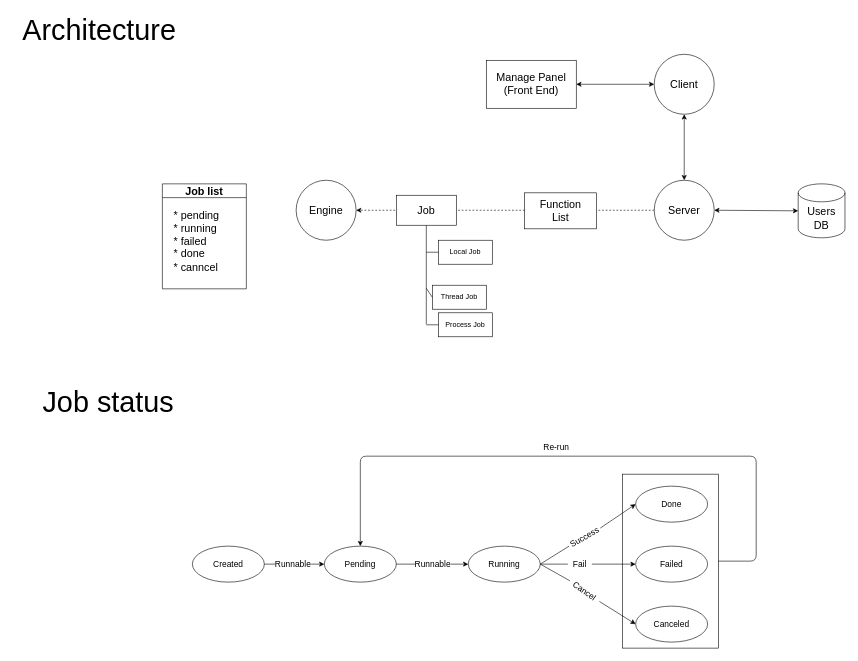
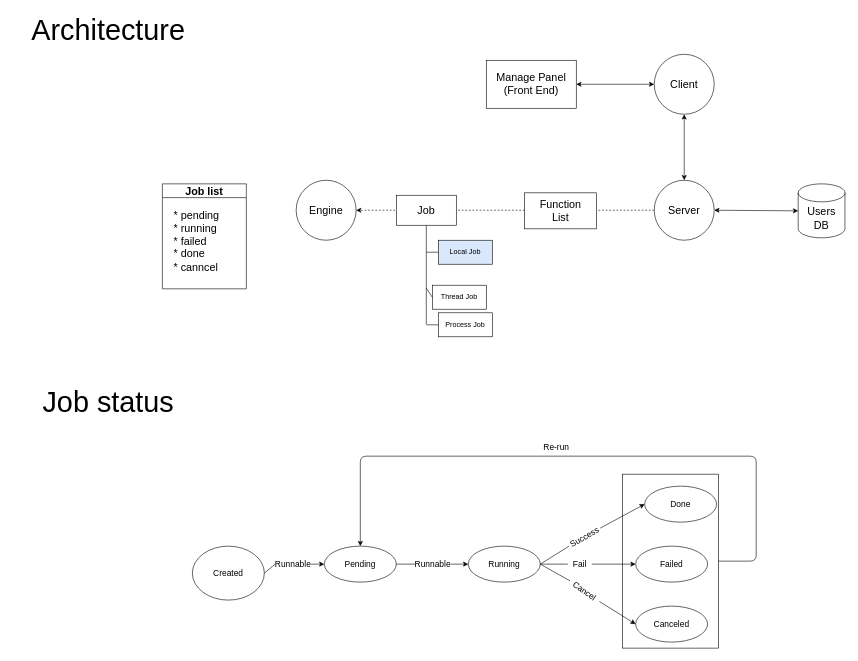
node "Architecture": moved (99, 30) -> (108, 30)
node "Local Job": fillcolor #ffffff -> #dae8fc
node "Done": moved (672, 504) -> (681, 504)
node "Created": size 72x36 -> 72x54
